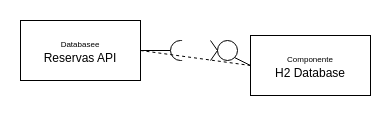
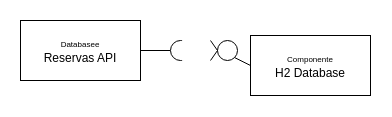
edge "Databasee Reservas API" -- "Componente H2 Database": removed
